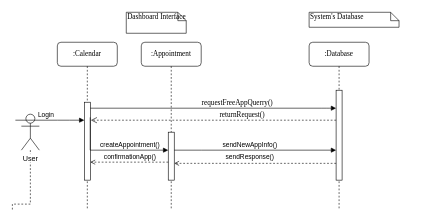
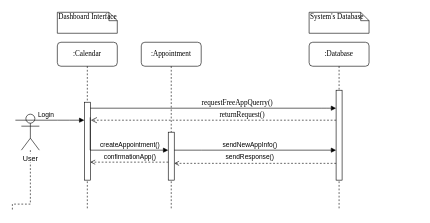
node "System's Database": size 90x15 -> 60x21
node "Dashboard Interface": moved (156, 23) -> (87, 23)
